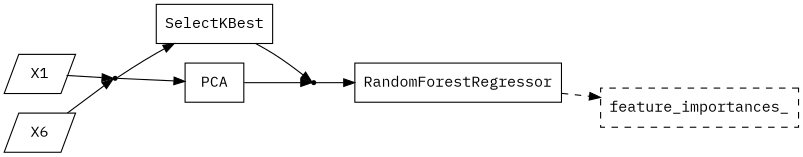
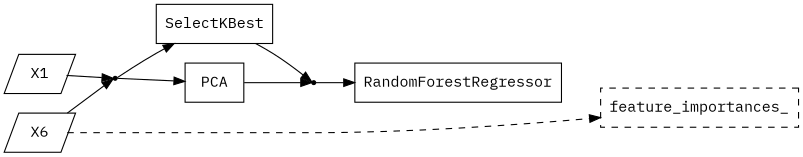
edge "RandomForestRegressor" -> "feature_importances_": now "X6" -> "feature_importances_"
